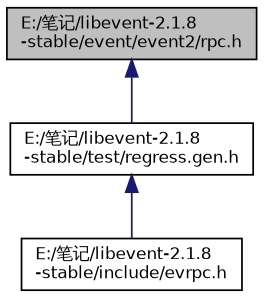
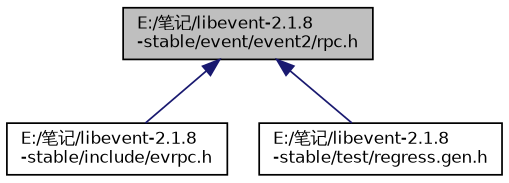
edge "E:/笔记/libevent-2.1.8 -stable/include/evrpc.h" -> "E:/笔记/libevent-2.1.8 -stable/test/regress.gen.h": now "E:/笔记/libevent-2.1.8 -stable/include/evrpc.h" -> "E:/笔记/libevent-2.1.8 -stable/event/event2/rpc.h"
